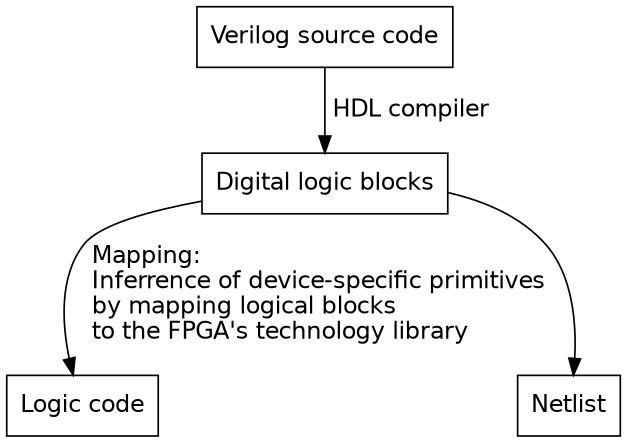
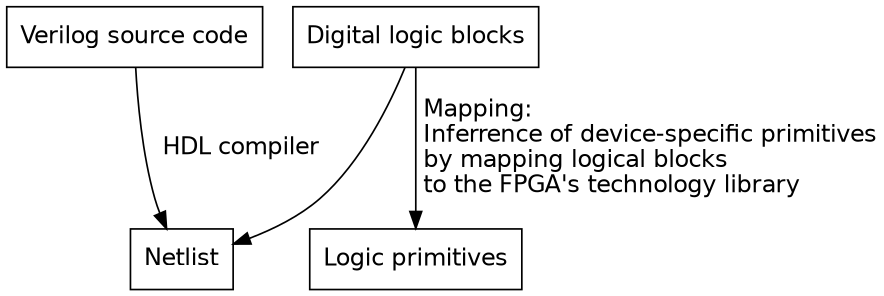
edge "Verilog source code" -> "Digital logic blocks": now "Verilog source code" -> "Netlist"
node "Logic code": label "Logic code" -> "Logic primitives"
